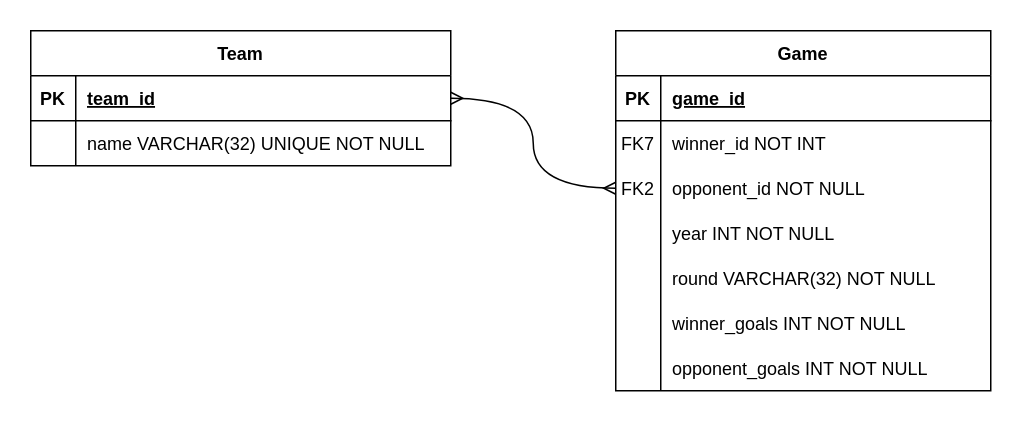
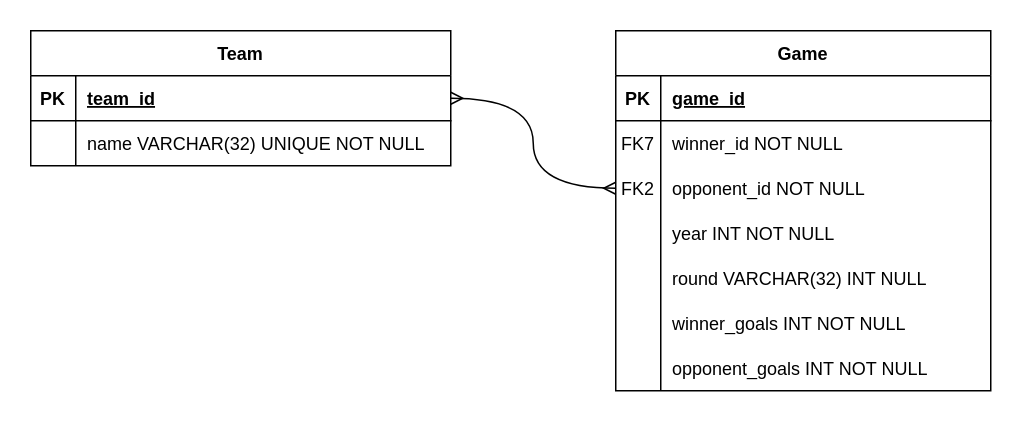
node "winner_id NOT INT": label "winner_id NOT INT" -> "winner_id NOT NULL"
node "round VARCHAR(32) NOT NULL": label "round VARCHAR(32) NOT NULL" -> "round VARCHAR(32) INT NULL"
